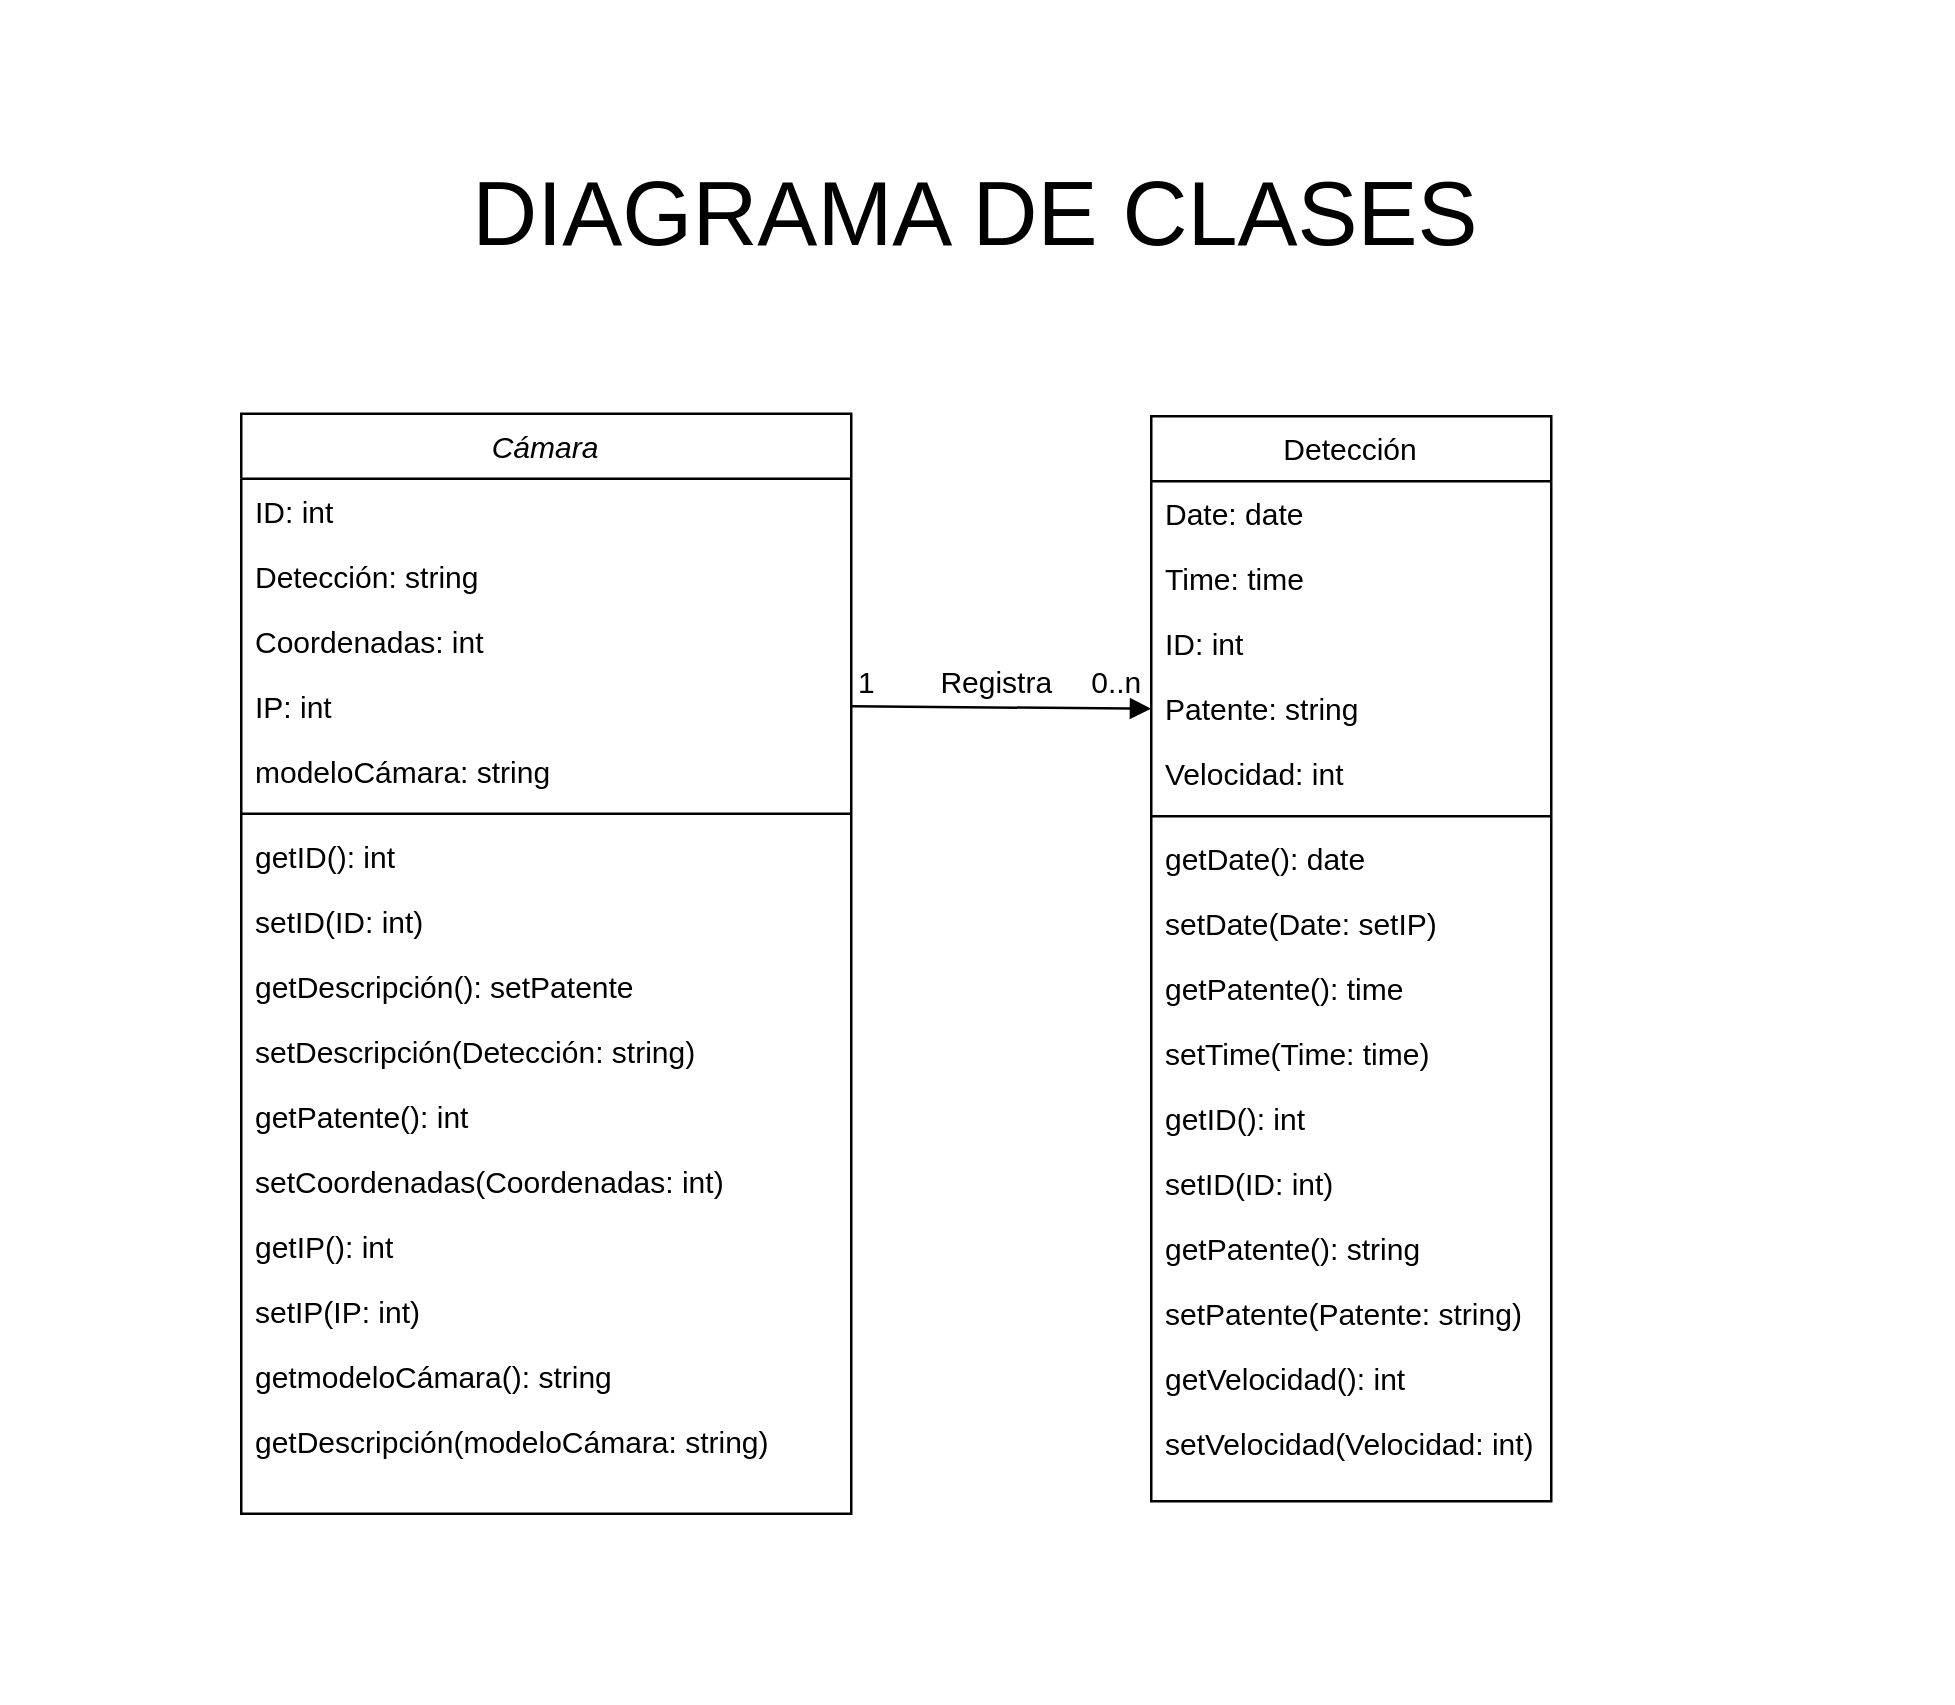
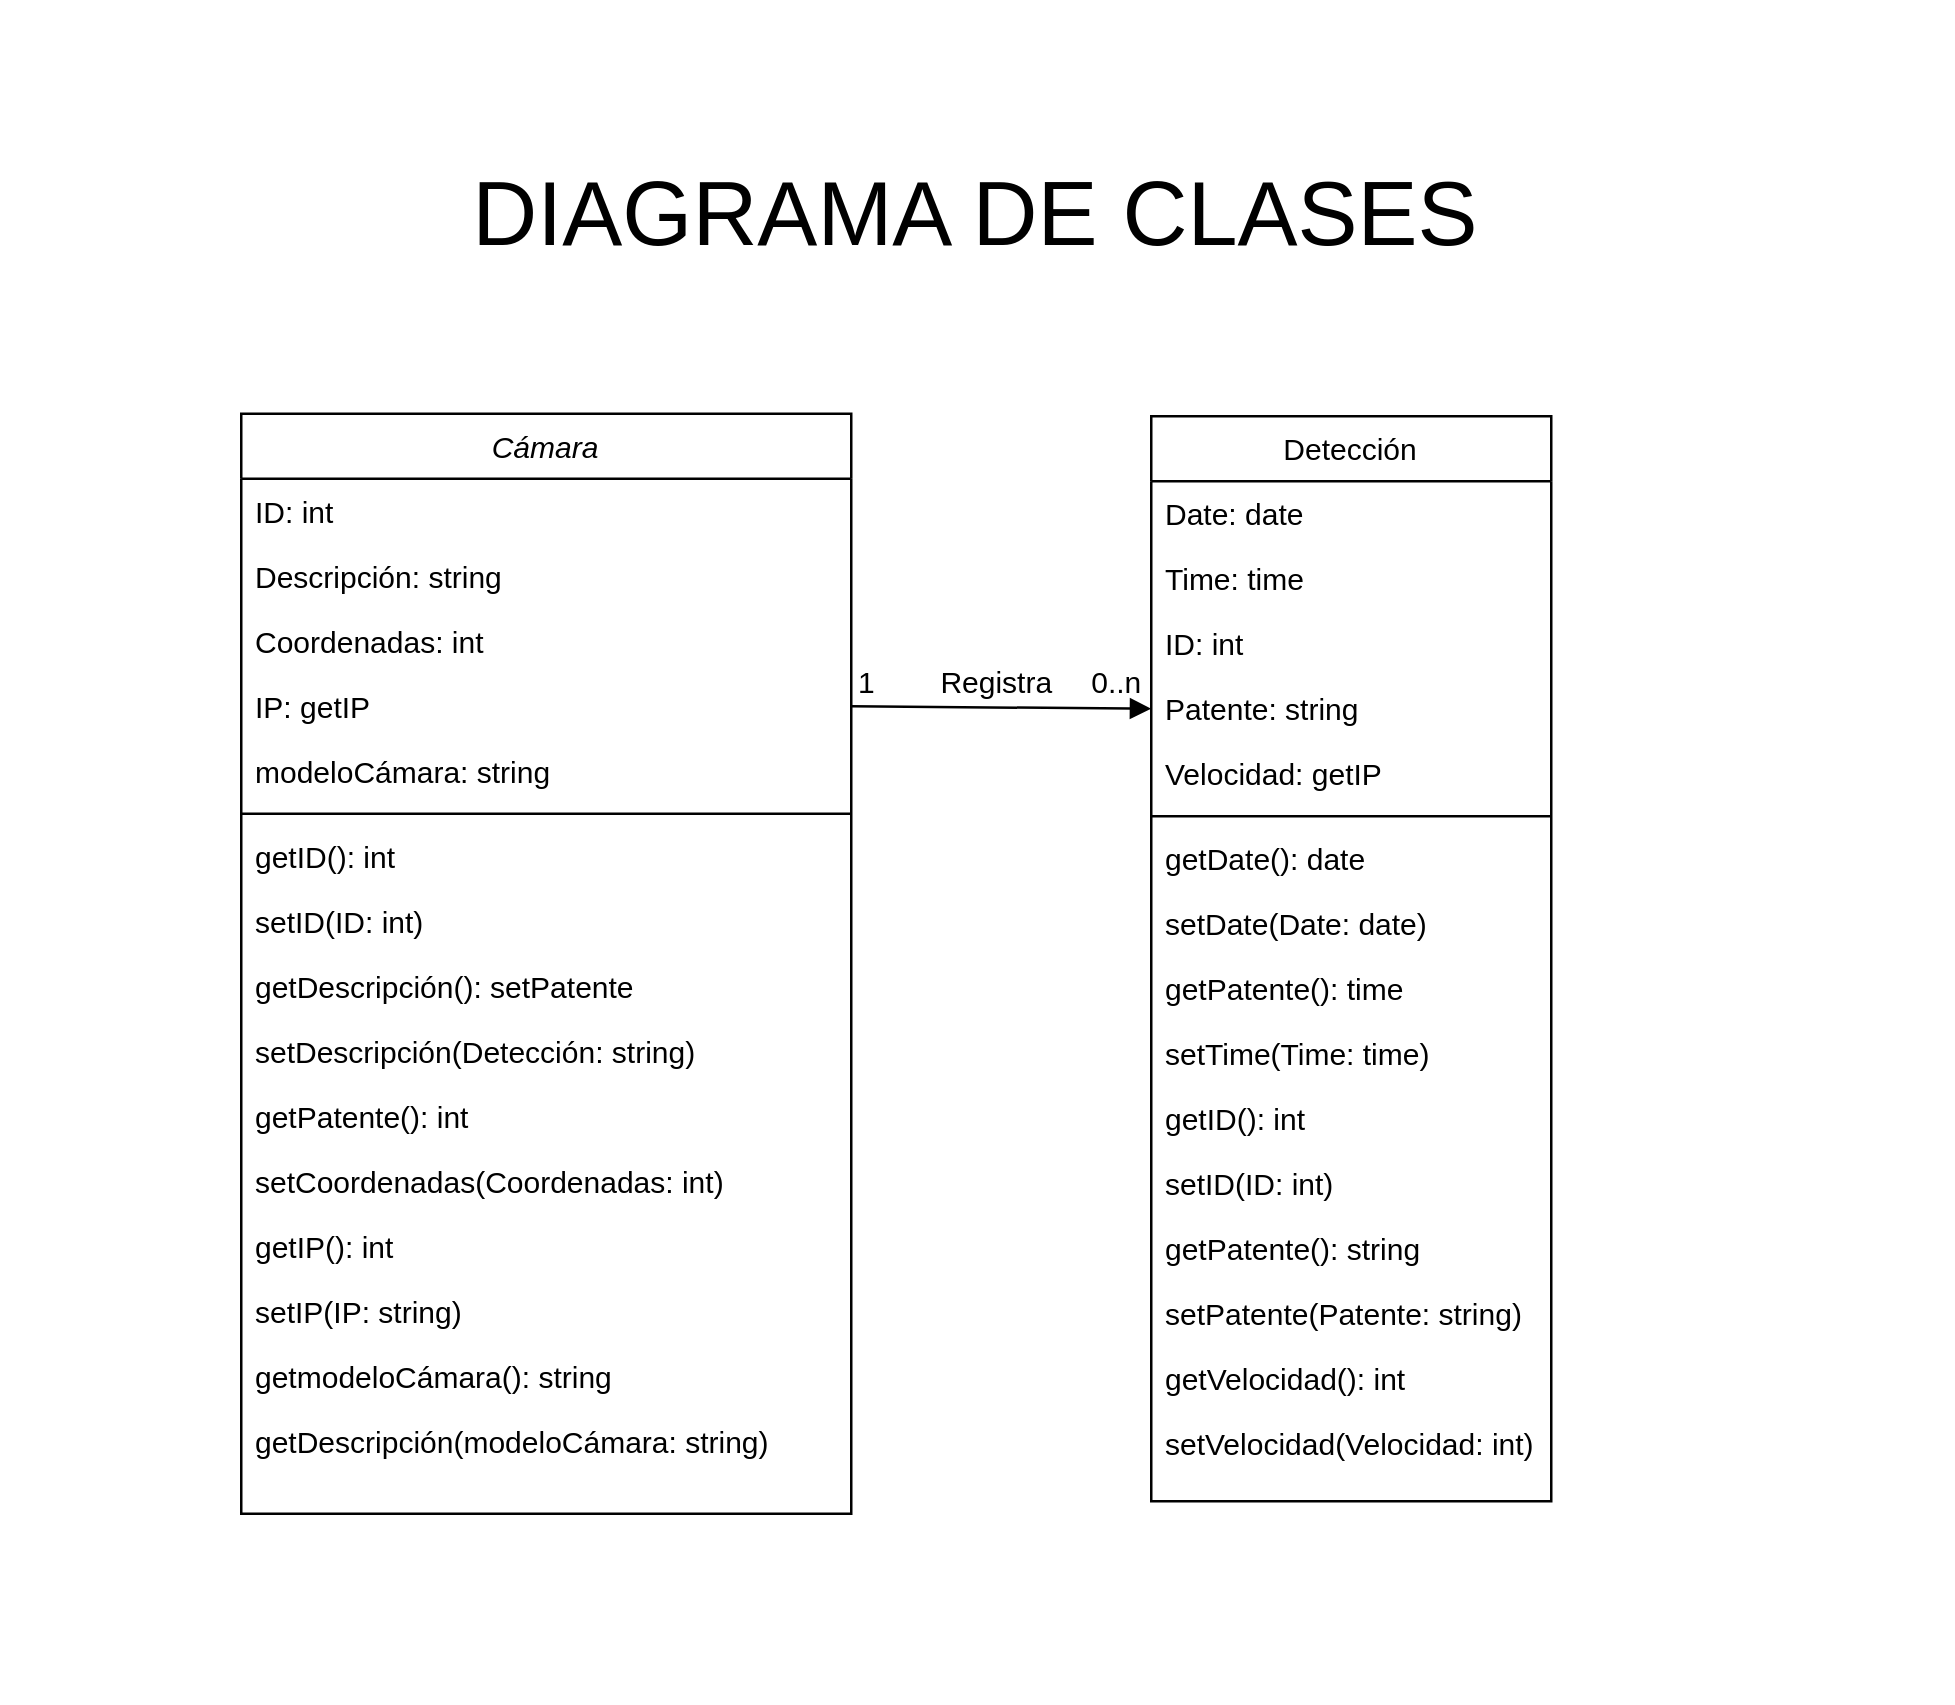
node "Detección: string": label "Detección: string" -> "Descripción: string"
node "IP: int": label "IP: int" -> "IP: getIP"
node "Velocidad: int": label "Velocidad: int" -> "Velocidad: getIP"
node "setDate(Date: setIP)": label "setDate(Date: setIP)" -> "setDate(Date: date)"
node "setIP(IP: int)": label "setIP(IP: int)" -> "setIP(IP: string)"
